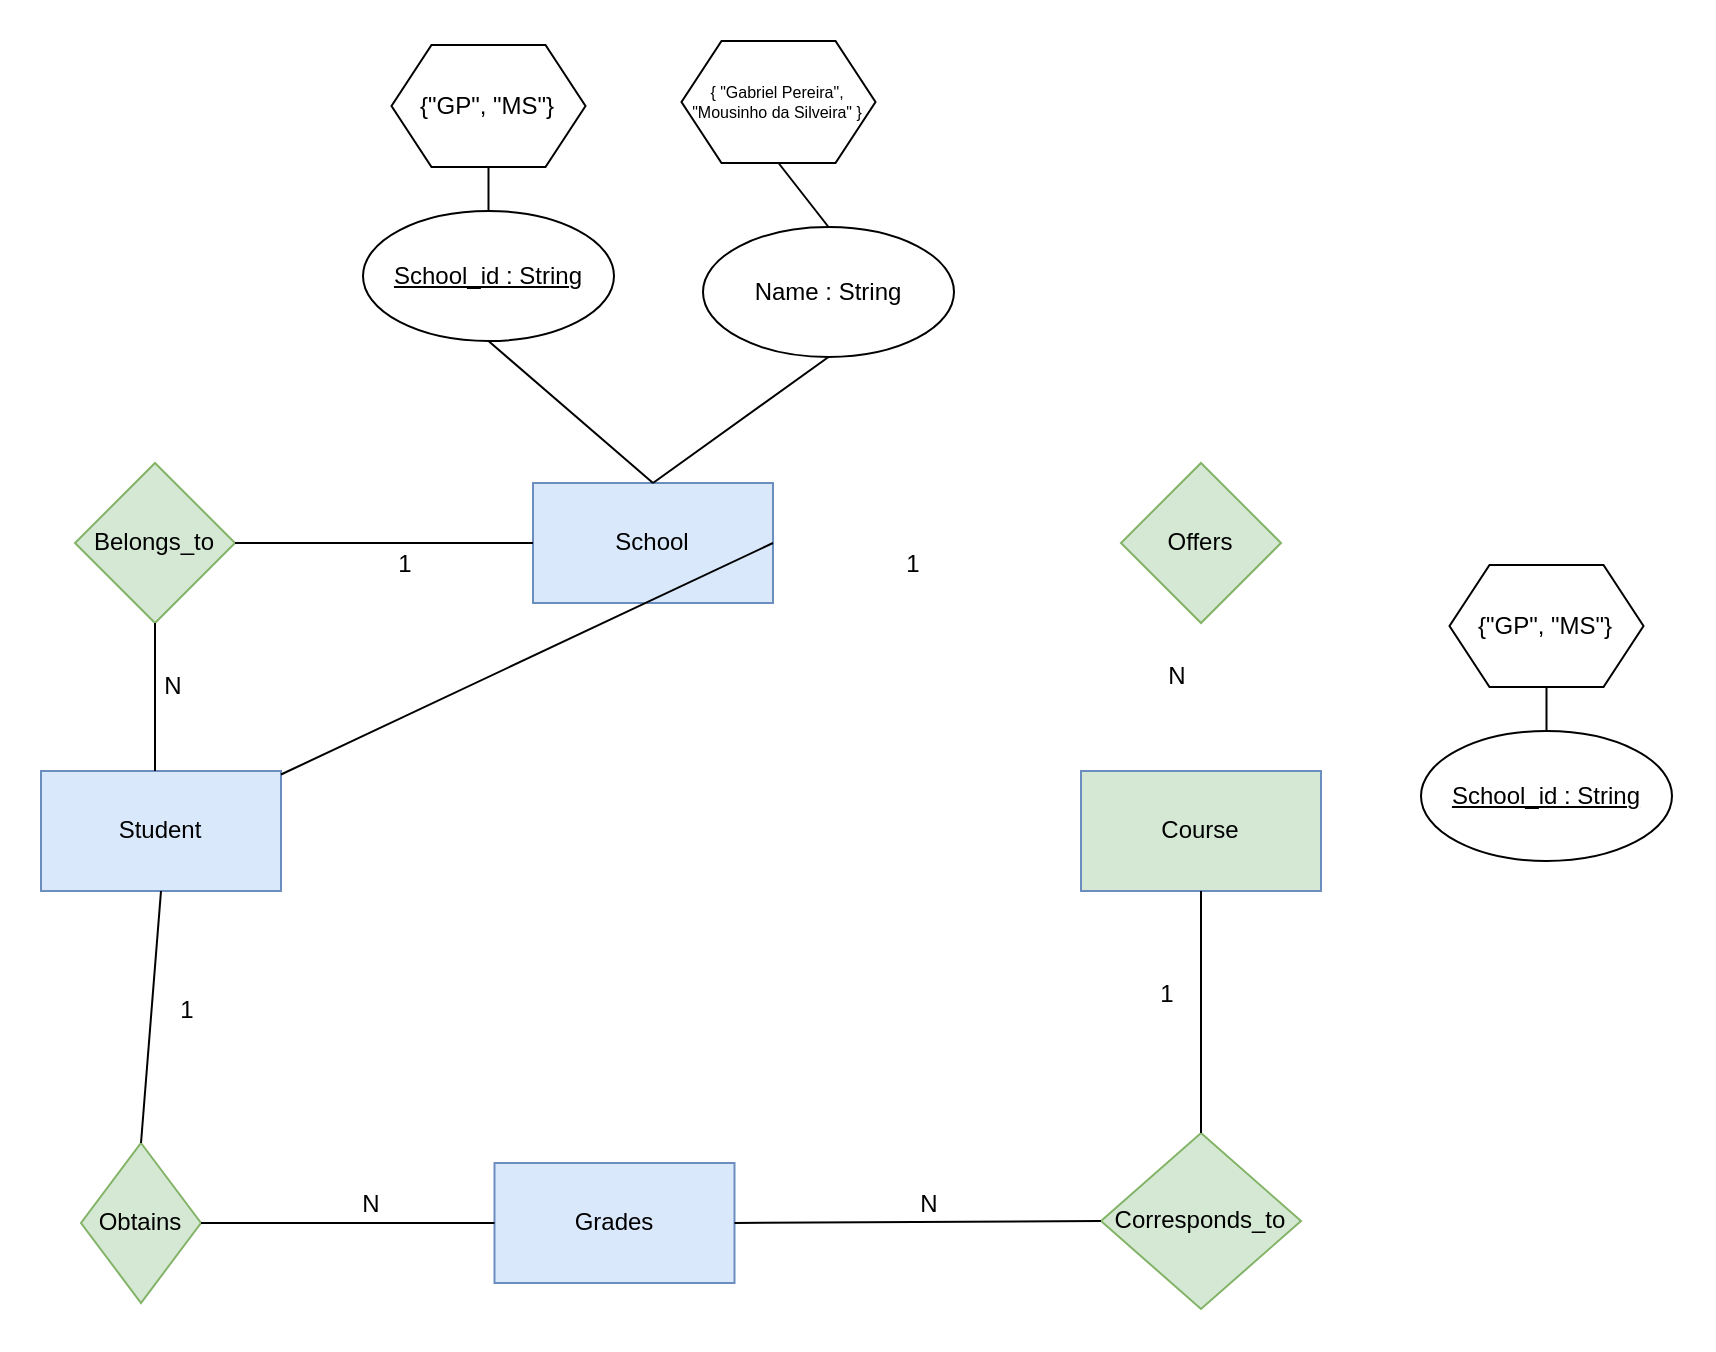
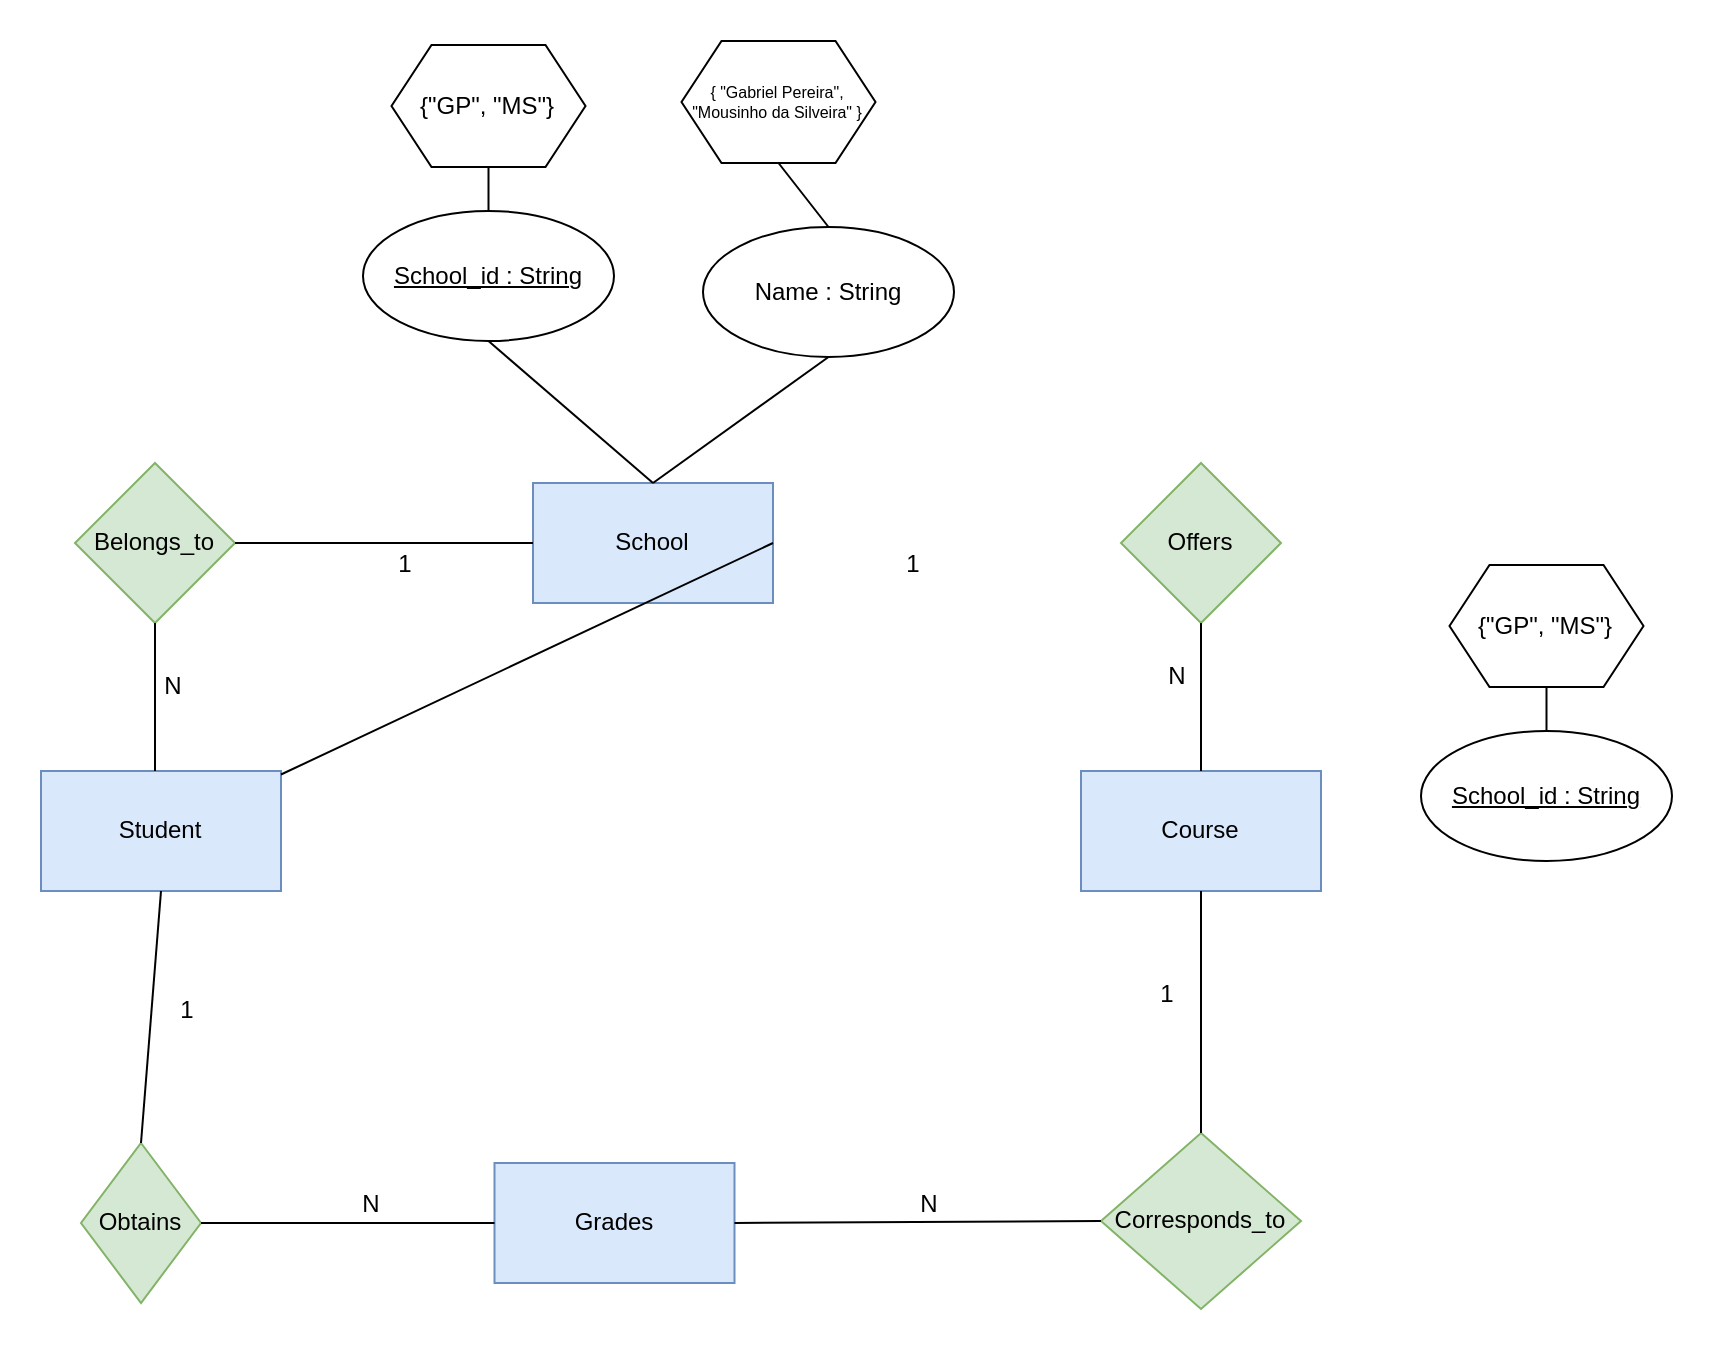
edge "Offers" -- "Course": added
node "Course": fillcolor #d5e8d4 -> #dae8fc
